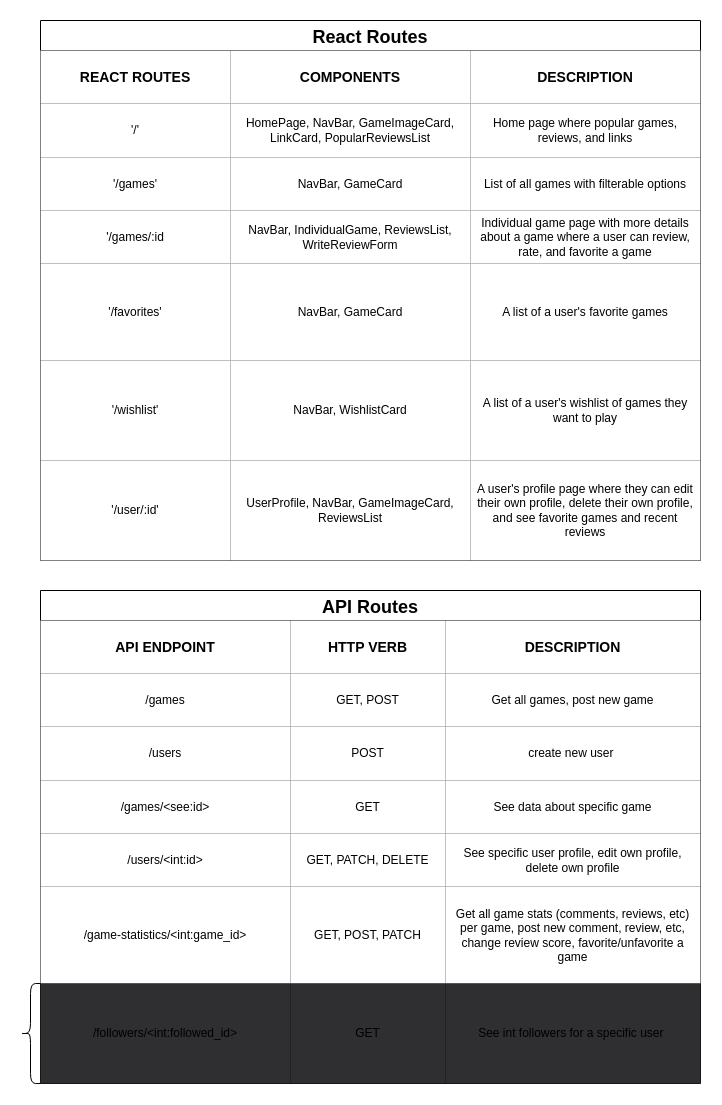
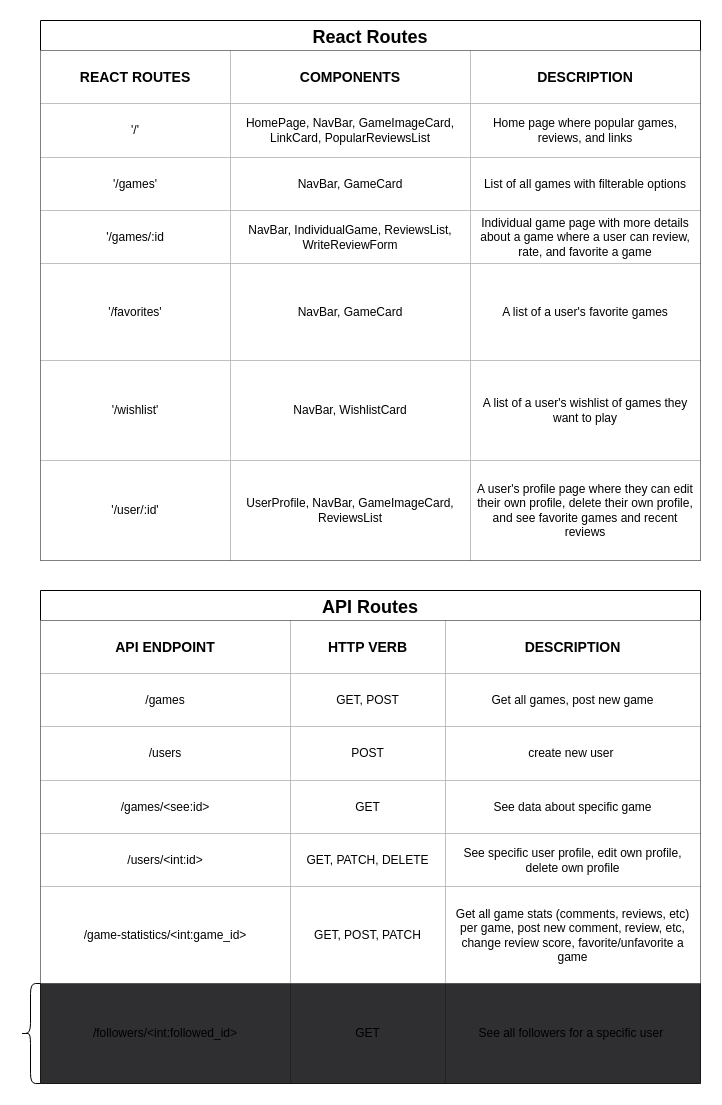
node "See int followers for a specific user": label "See int followers for a specific user" -> "See all followers for a specific user"
